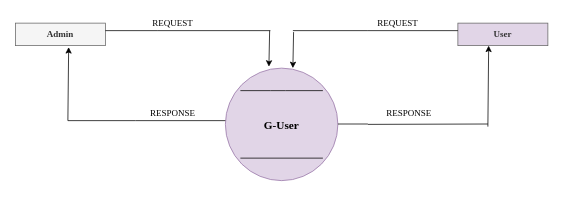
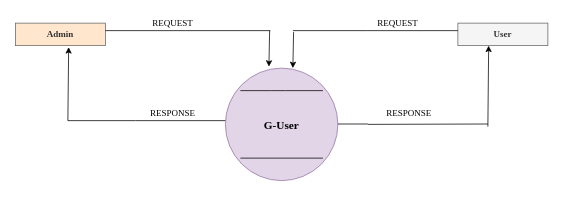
node "Admin": fillcolor #f5f5f5 -> #ffe6cc
node "User": fillcolor #e1d5e7 -> #f5f5f5
